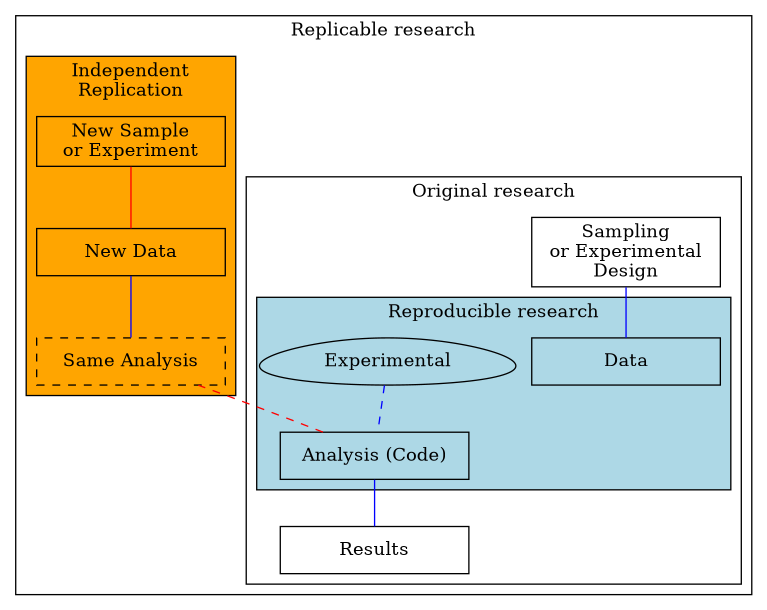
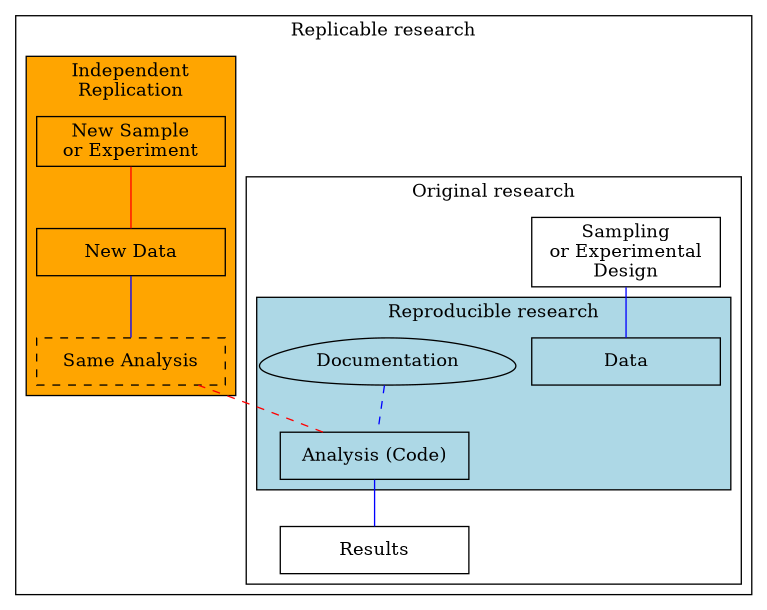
node "Experimental": label "Experimental" -> "Documentation"
